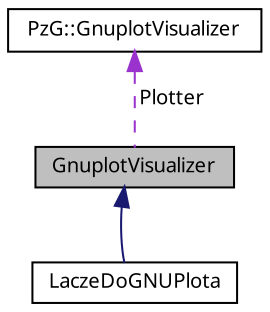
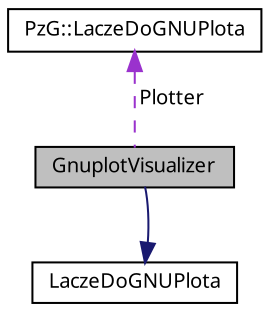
node "PzG::GnuplotVisualizer": label "PzG::GnuplotVisualizer" -> "PzG::LaczeDoGNUPlota"
edge "LaczeDoGNUPlota" -> "GnuplotVisualizer": reversed
